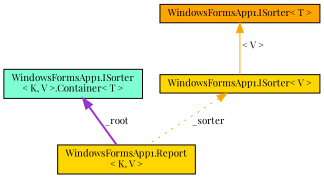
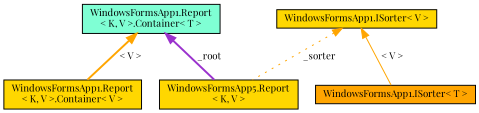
edge "WindowsFormsApp1.ISorter< V >" -> "WindowsFormsApp1.ISorter< T >": reversed
node "WindowsFormsApp1.ISorter < K, V >.Container< T >": label "WindowsFormsApp1.ISorter < K, V >.Container< T >" -> "WindowsFormsApp1.Report < K, V >.Container< T >"
node "WindowsFormsApp1.Report < K, V >.Container< V >": added
node "WindowsFormsApp1.Report < K, V >": label "WindowsFormsApp1.Report < K, V >" -> "WindowsFormsApp5.Report < K, V >"
